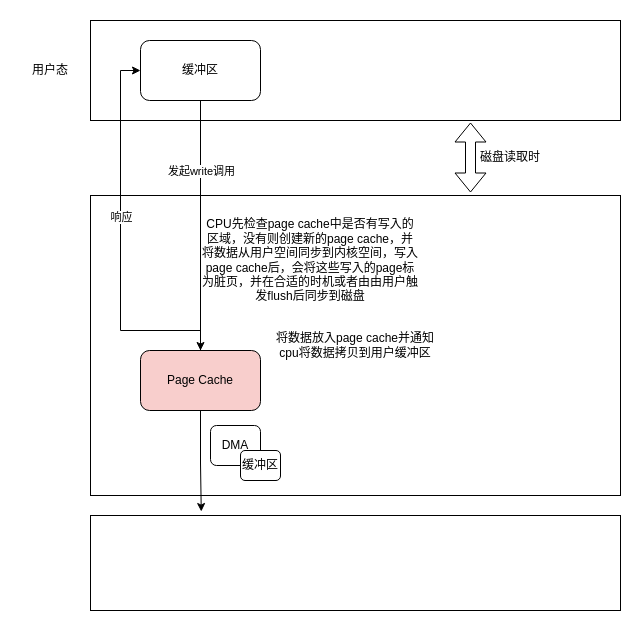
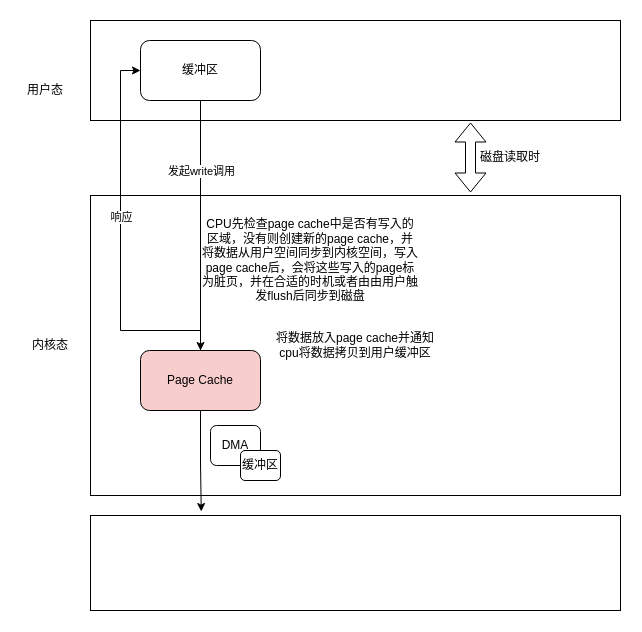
node "用户态": moved (51, 71) -> (46, 91)
node "内核态": added
